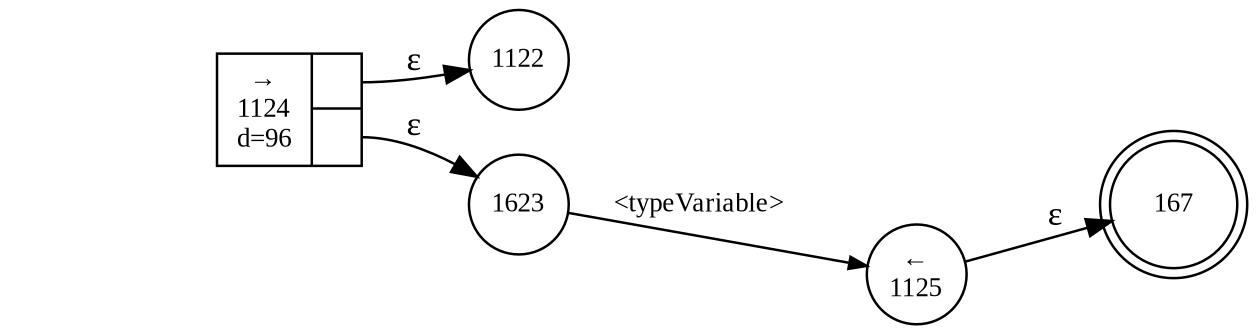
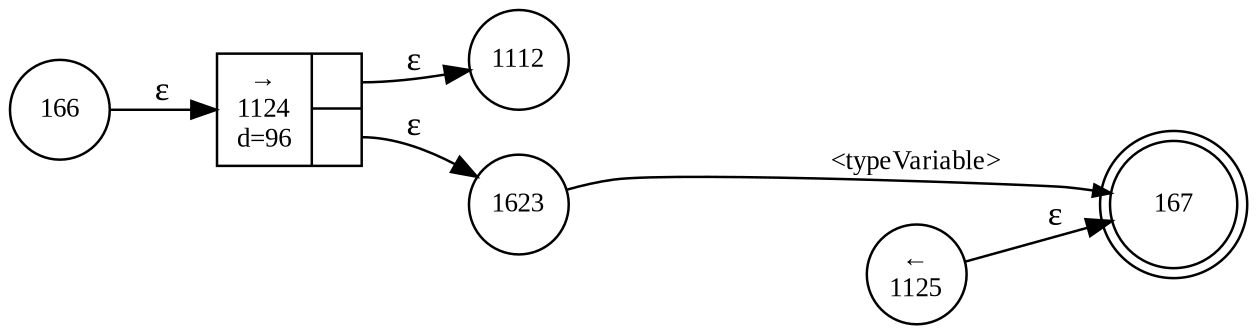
node "1122": label "1122" -> "1112"
node "166": added
edge "1623" -> "← 1125": now "1623" -> "167"
